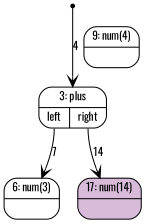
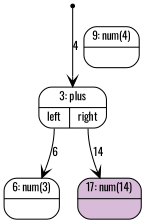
edge "3: plus" -> "6: num(3)": label "7" -> "6"
